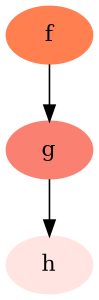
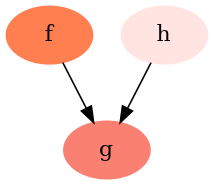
edge "g" -> "h": reversed
